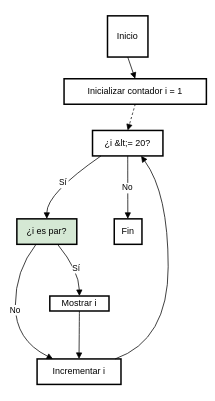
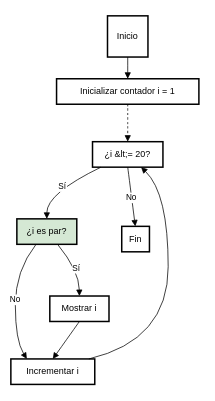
node "Inicializar contador i = 1": moved (135, 91) -> (128, 91)
node "¿i &lt;= 20?": moved (128, 143) -> (128, 154)
node "Fin": moved (128, 231) -> (136, 239)
node "Mostrar i": size 59x15 -> 59x26
node "Incrementar i": moved (79, 372) -> (53, 372)
